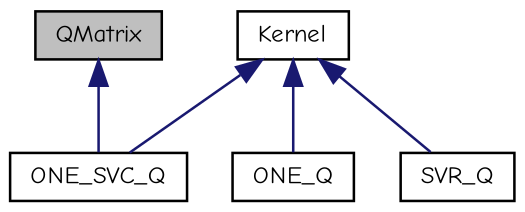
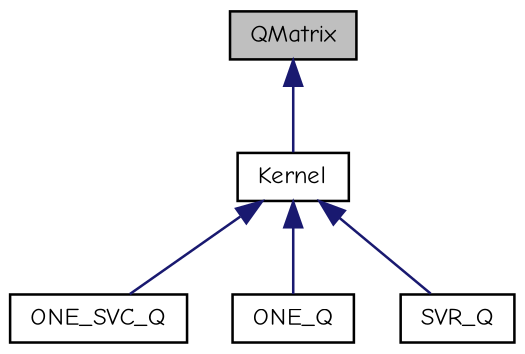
edge "ONE_SVC_Q" -> "QMatrix": now "Kernel" -> "QMatrix"
